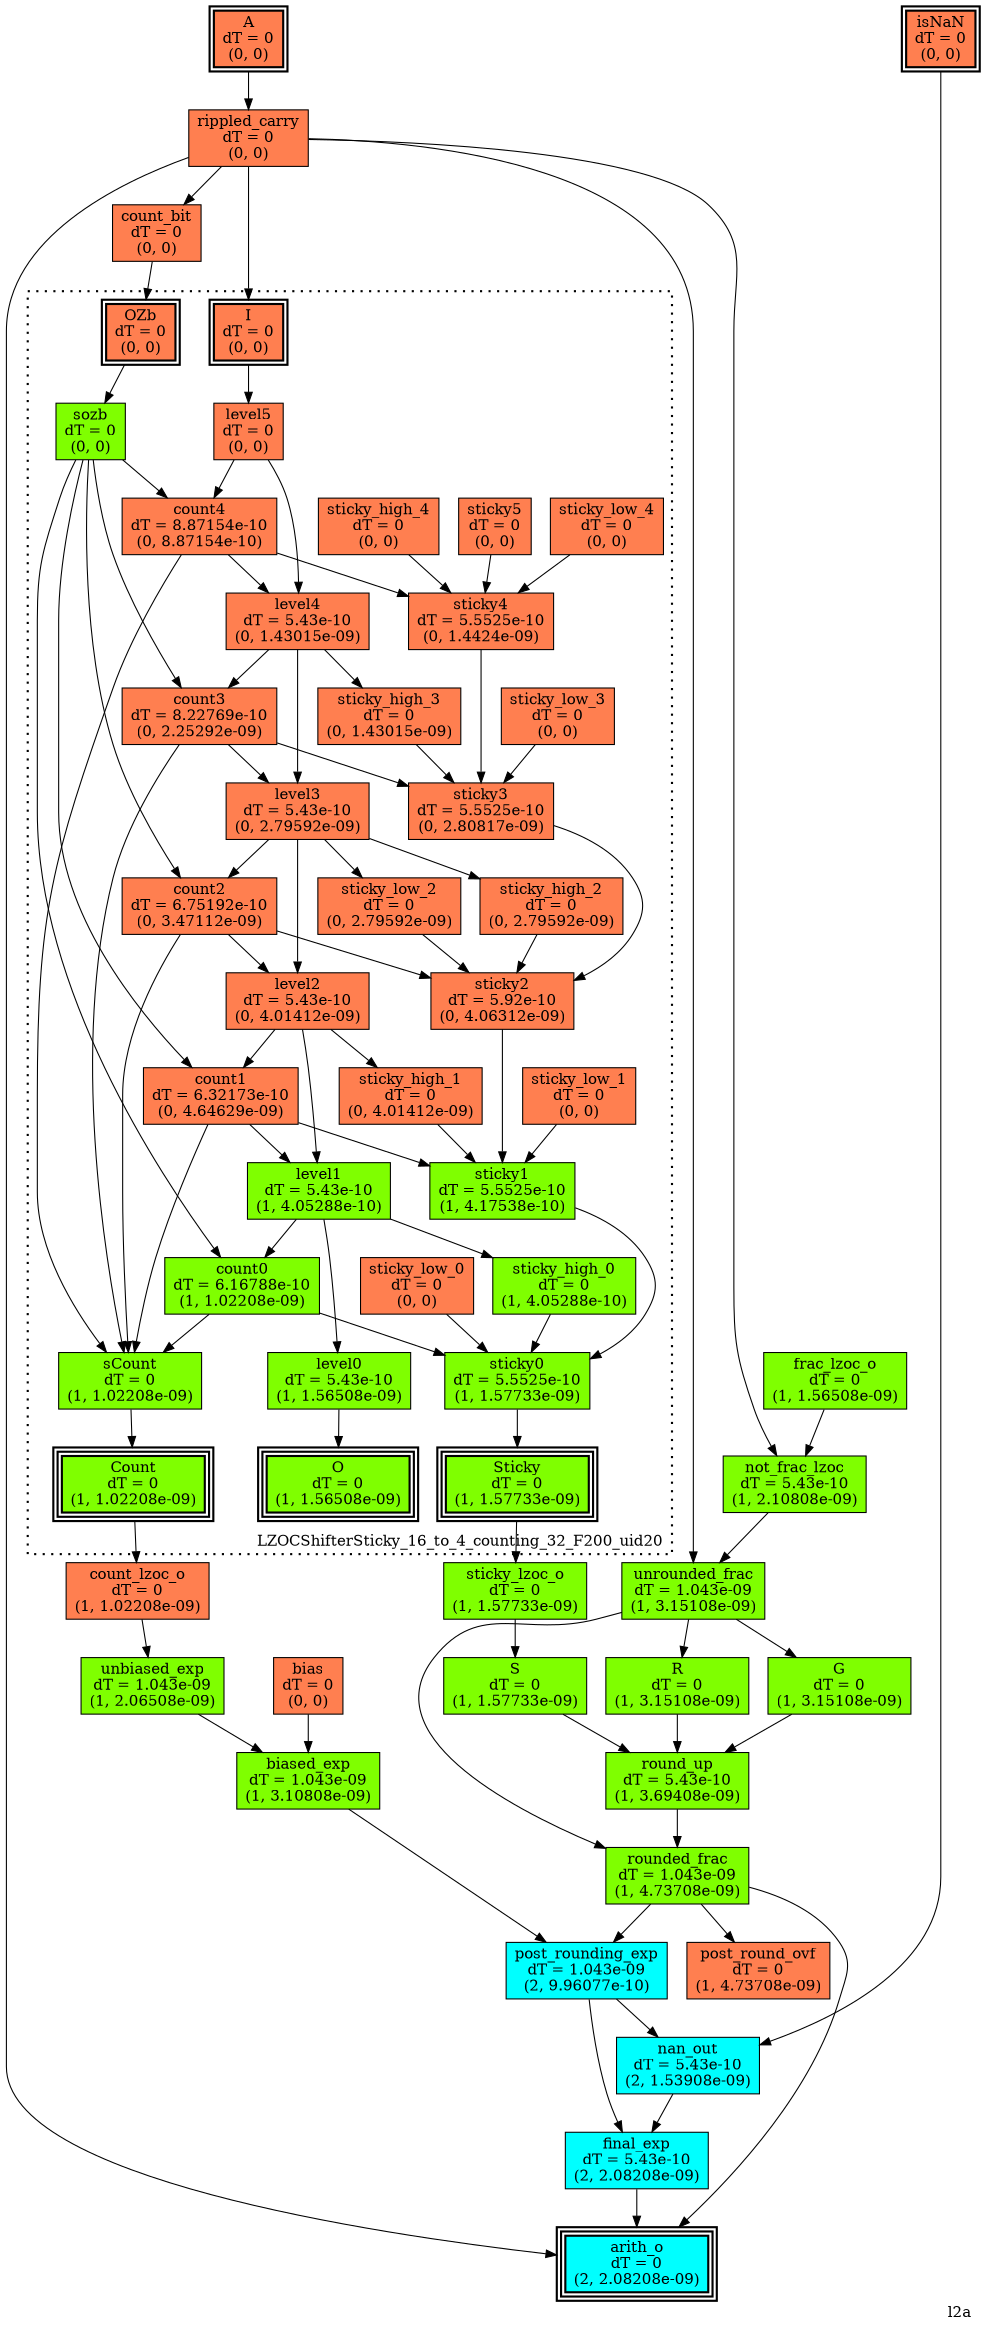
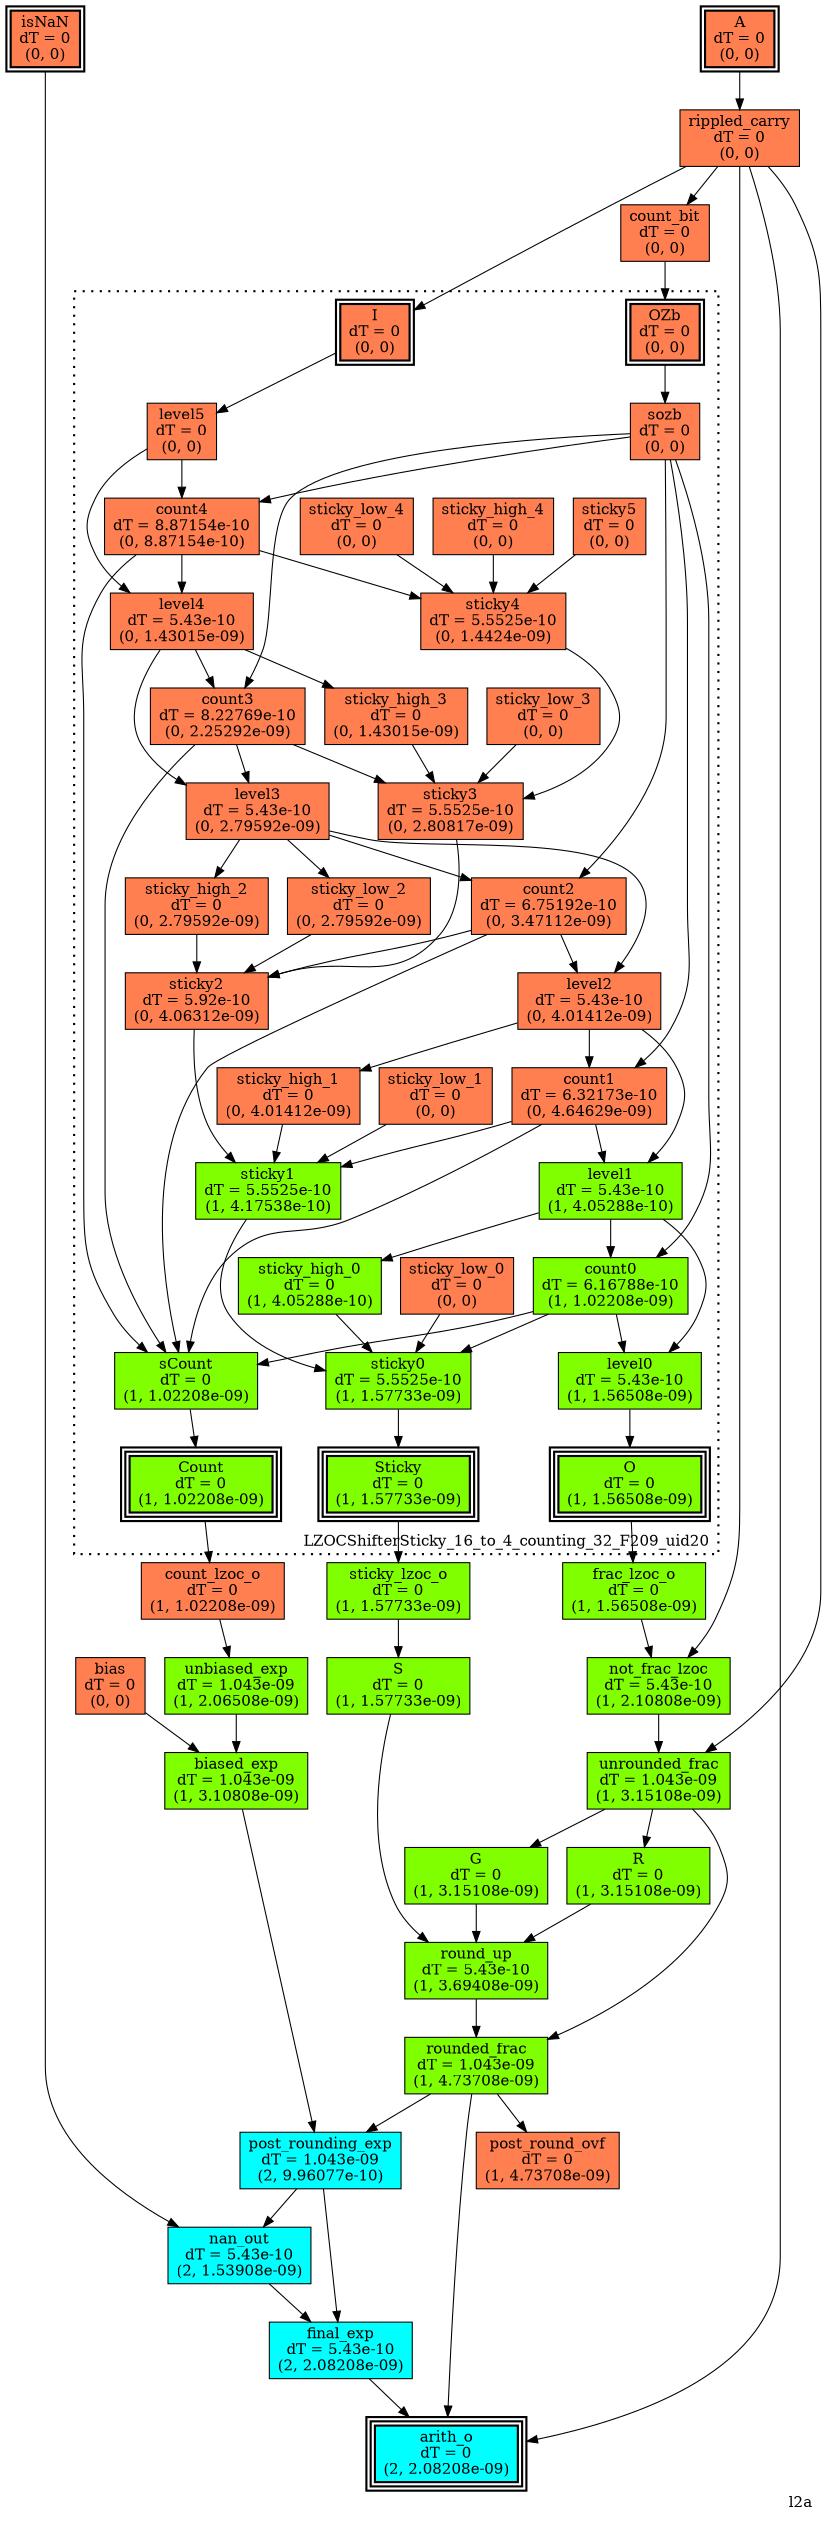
node "sozb dT = 0 (0, 0)": fillcolor chartreuse -> coral
edge "count0 dT = 6.16788e-10 (1, 1.02208e-09)" -> "level0 dT = 5.43e-10 (1, 1.56508e-09)": added
edge "O dT = 0 (1, 1.56508e-09)" -> "frac_lzoc_o dT = 0 (1, 1.56508e-09)": added
cluster "LZOCShifterSticky_16_to_4_counting_32_F200_uid20": label "LZOCShifterSticky_16_to_4_counting_32_F200_uid20" -> "LZOCShifterSticky_16_to_4_counting_32_F209_uid20"
